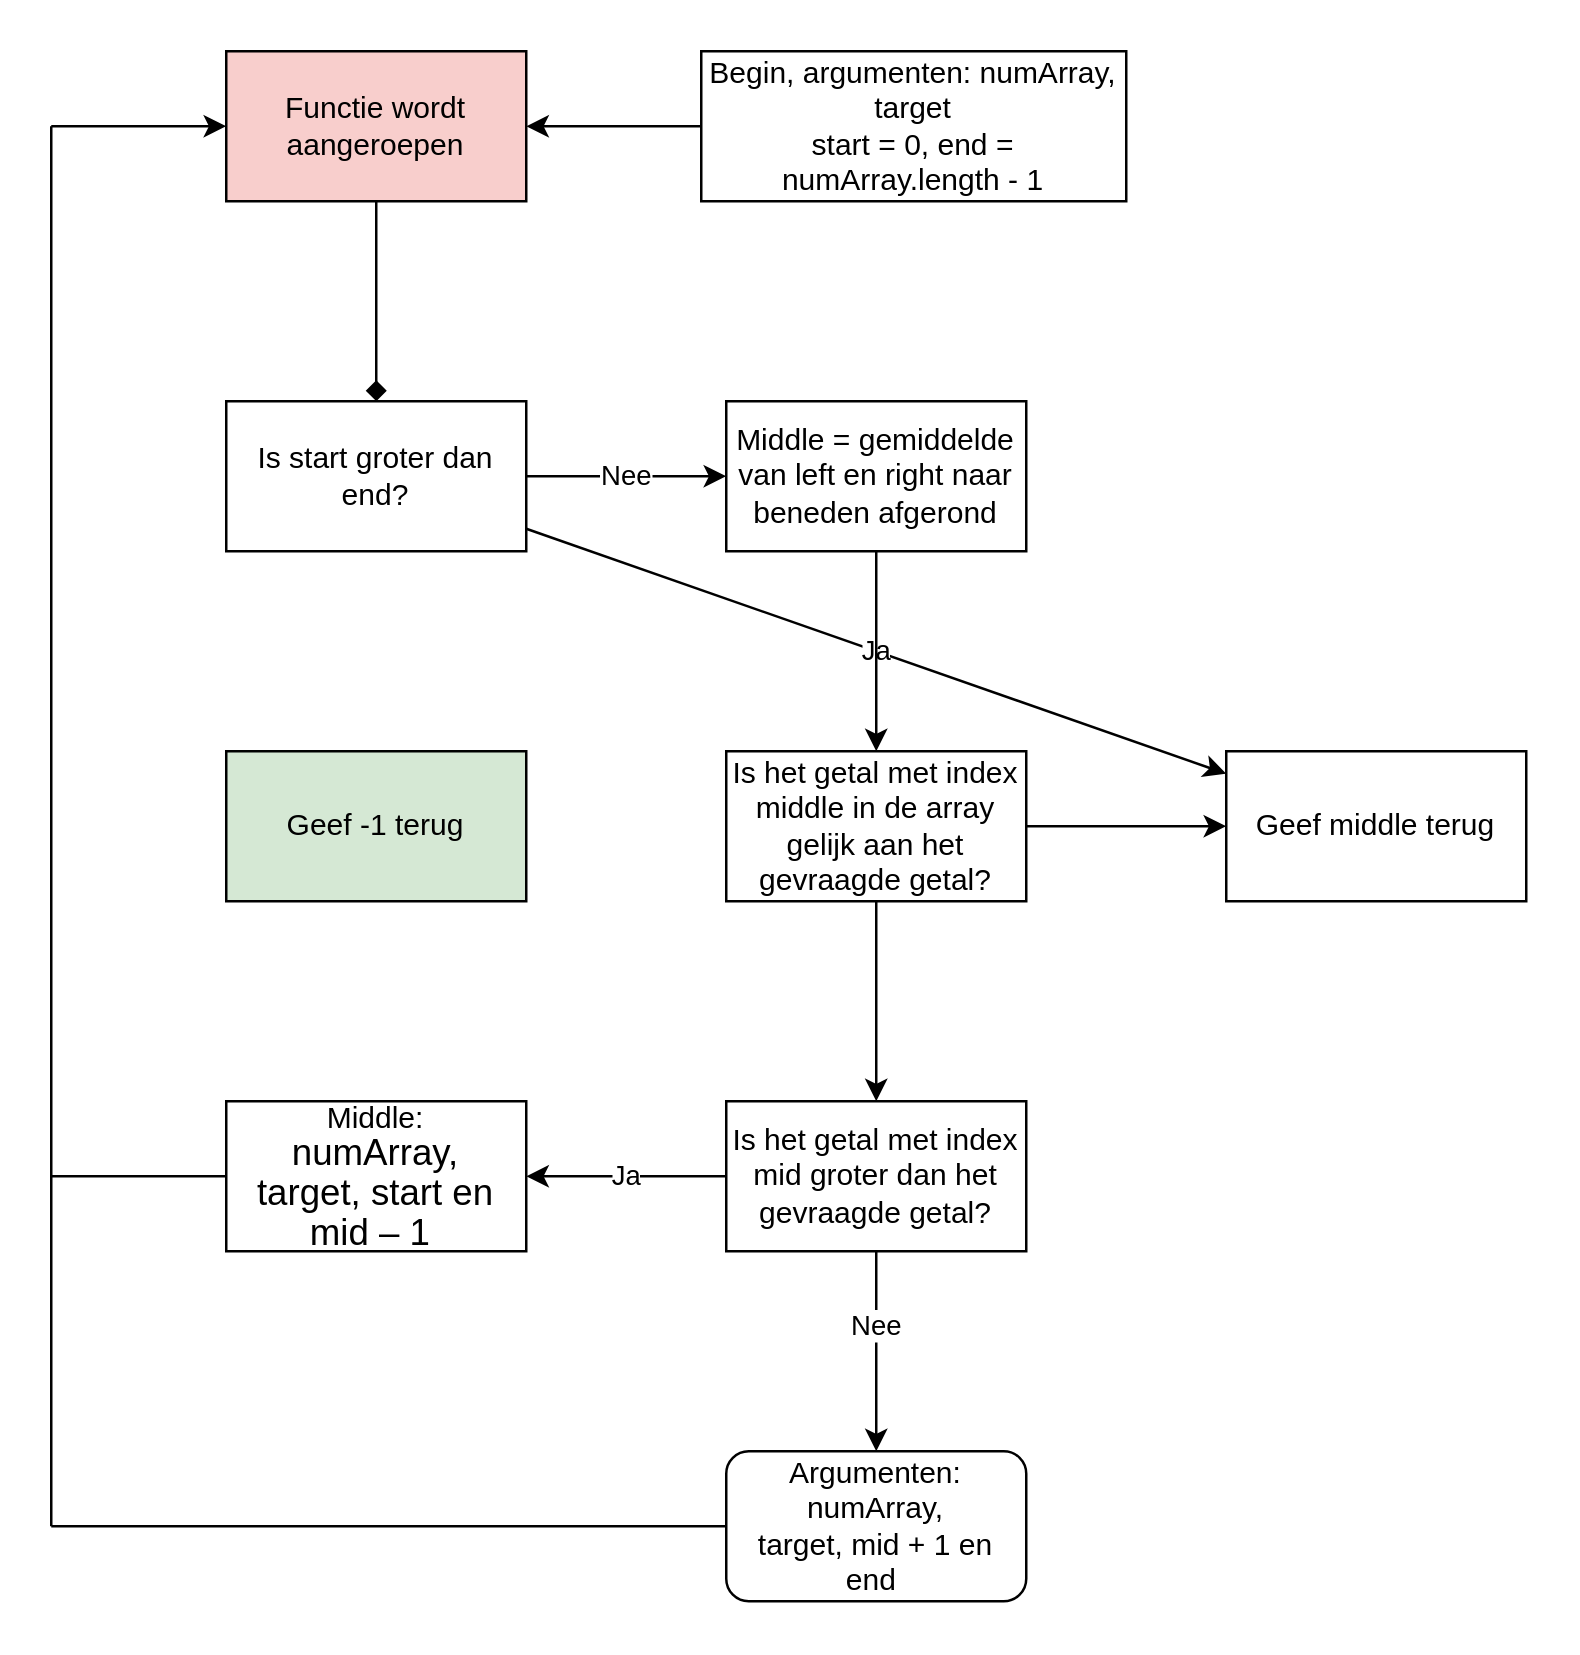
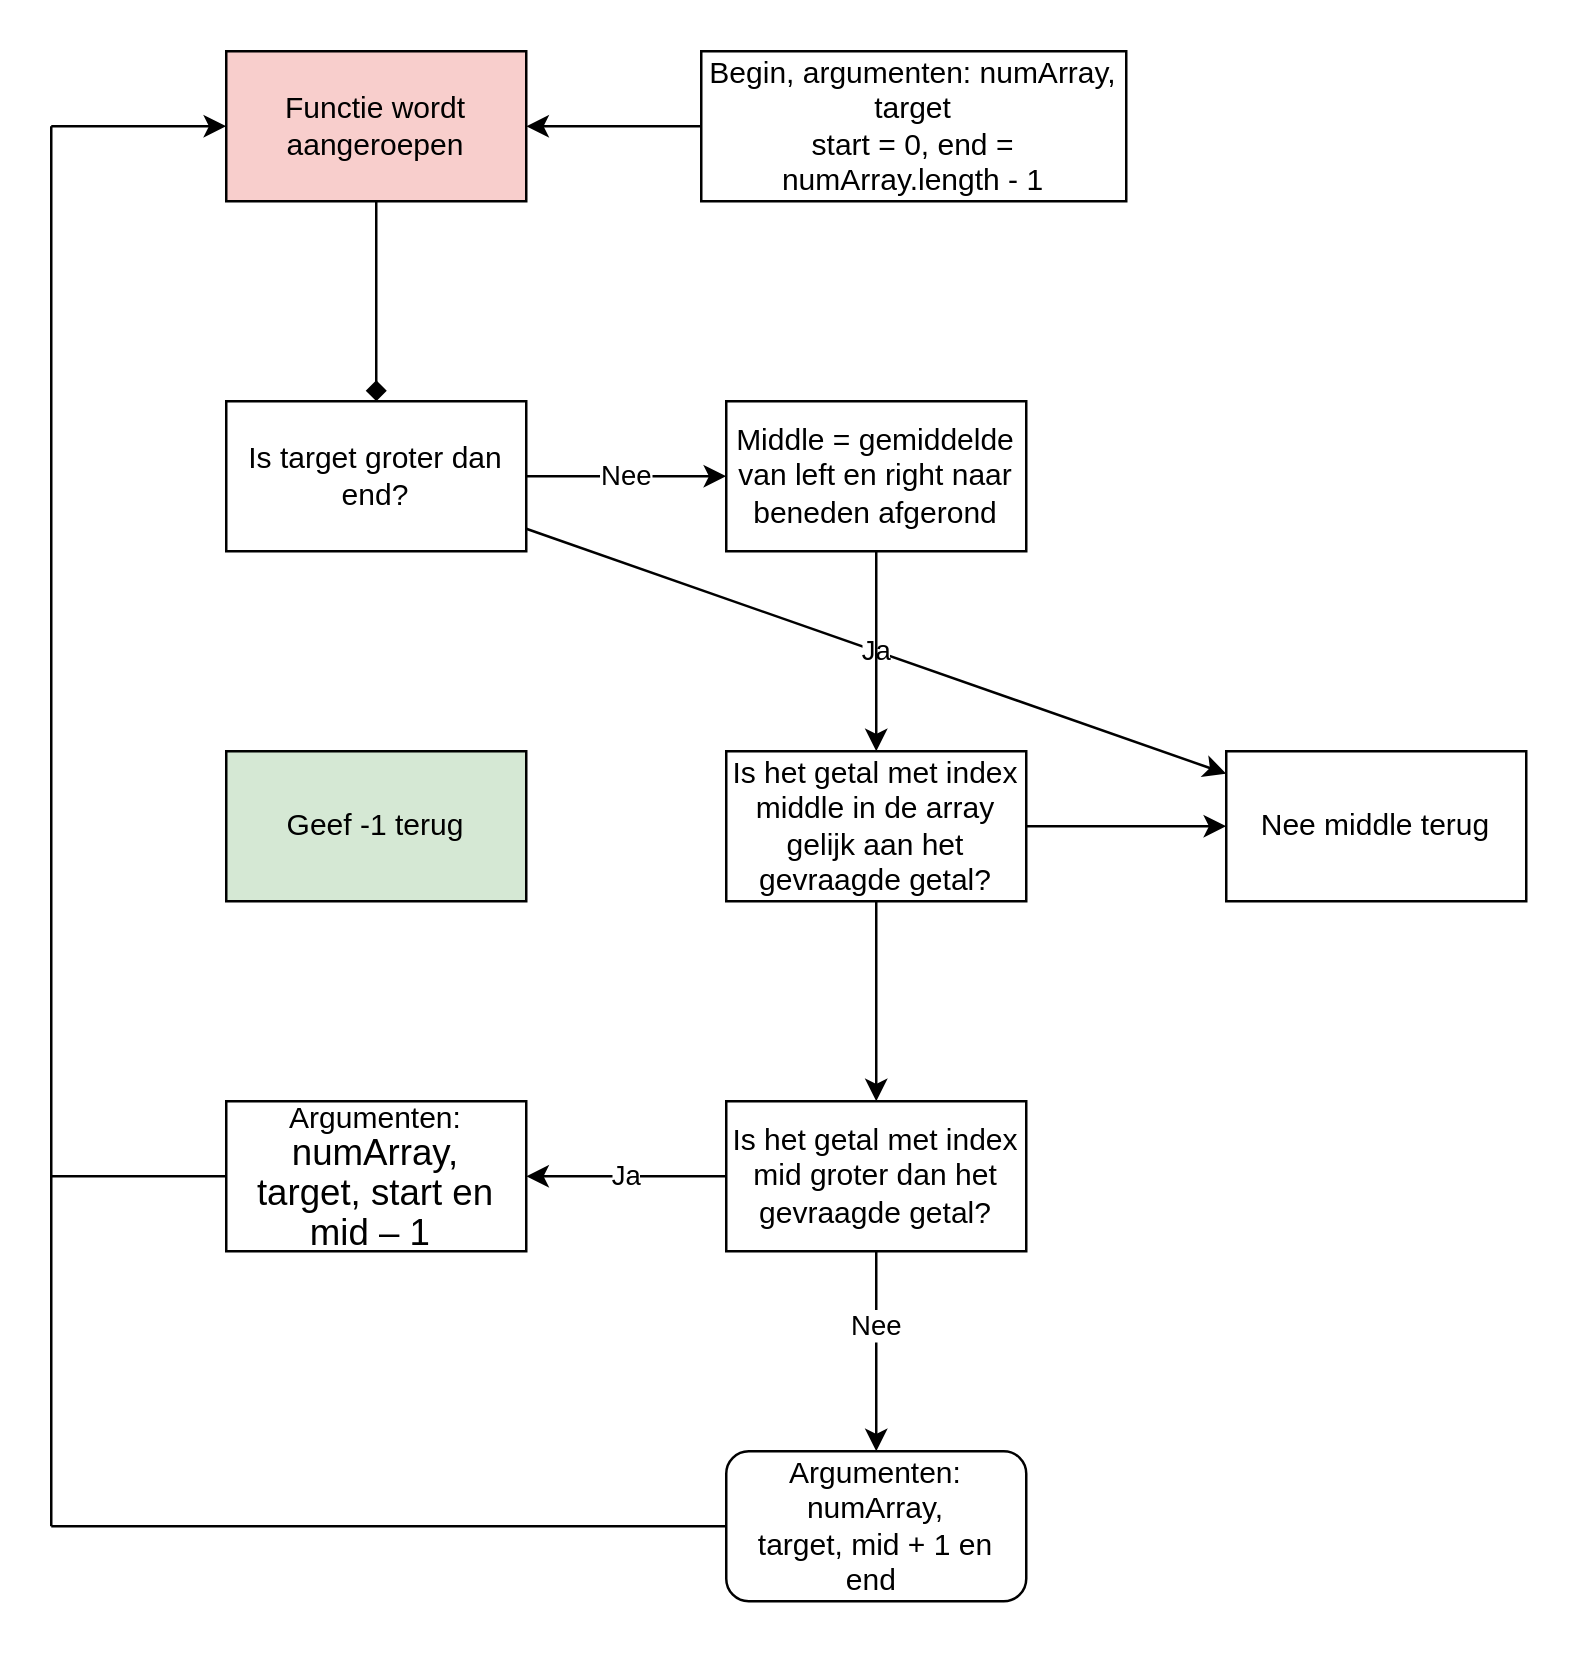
node "Is start groter dan end?": label "Is start groter dan end?" -> "Is target groter dan end?"
node "Geef middle terug": label "Geef middle terug" -> "Nee middle terug"
node "Middle: numArray, target, start en mid – 1": label "Middle: numArray, target, start en mid – 1" -> "Argumenten: numArray, target, start en mid – 1"
